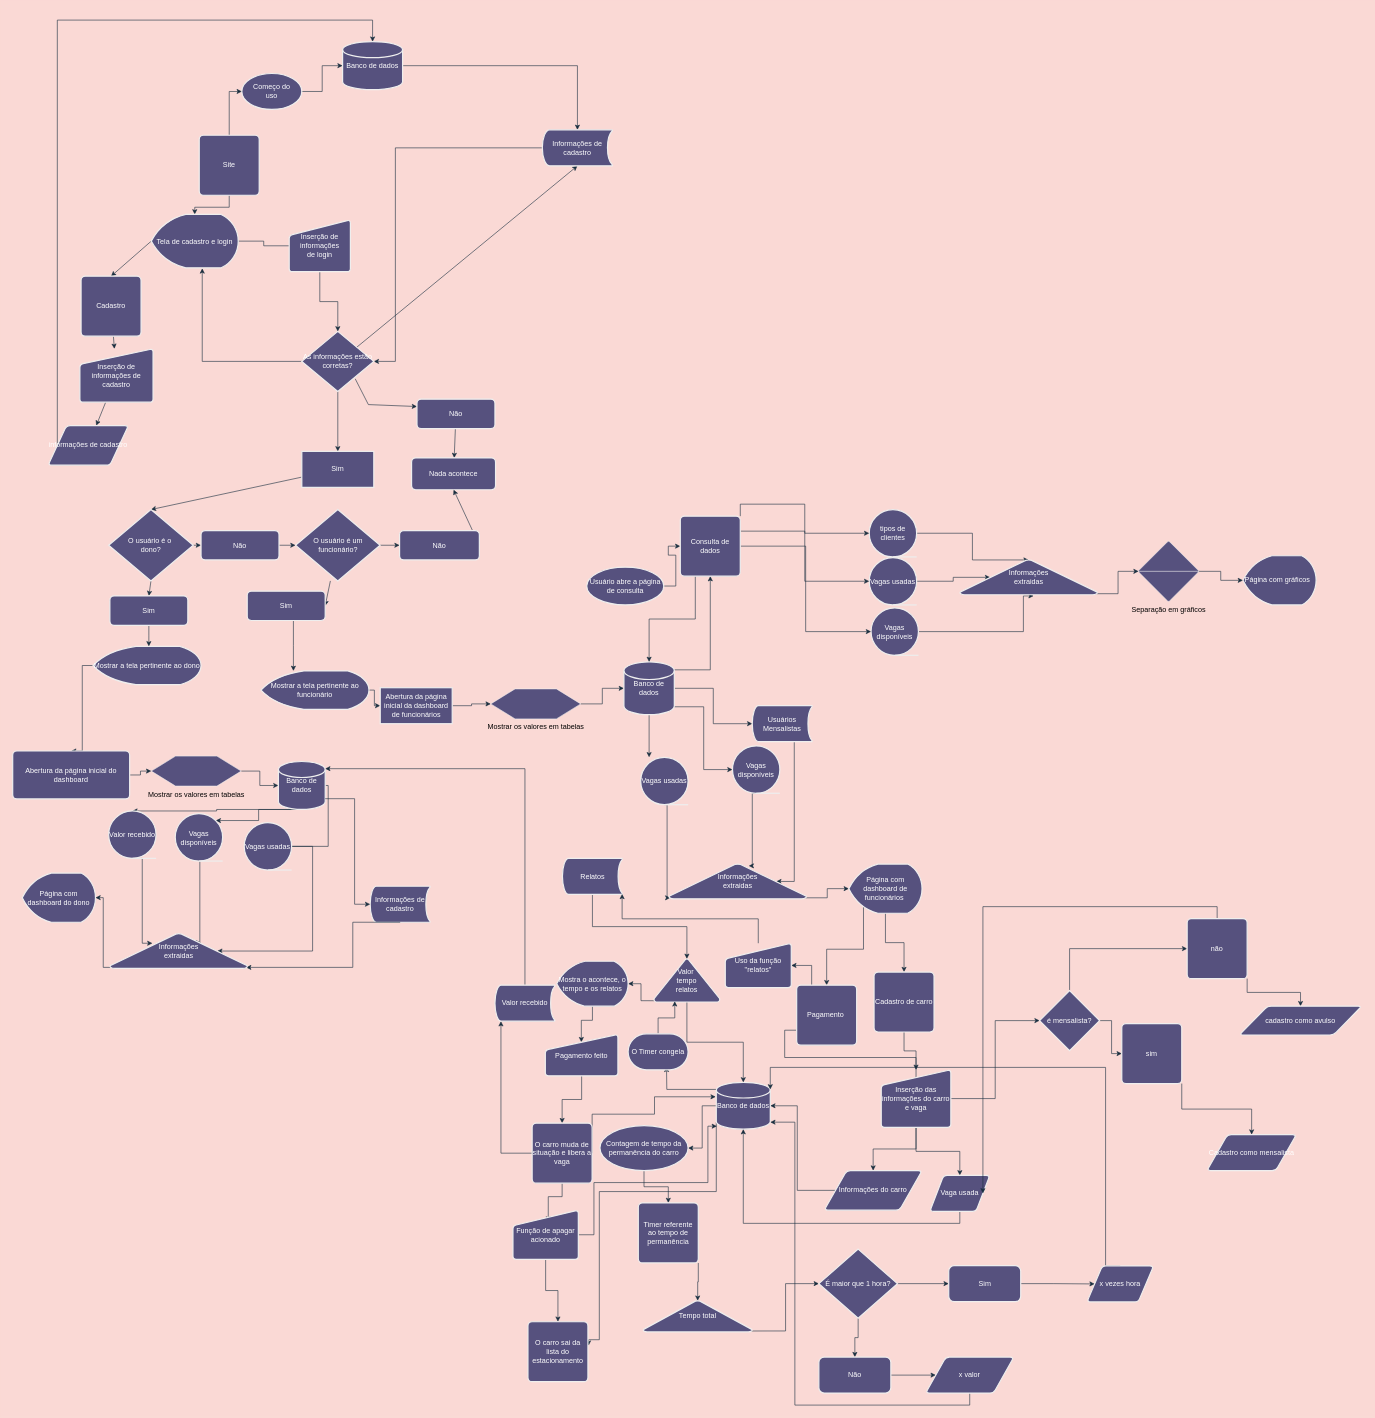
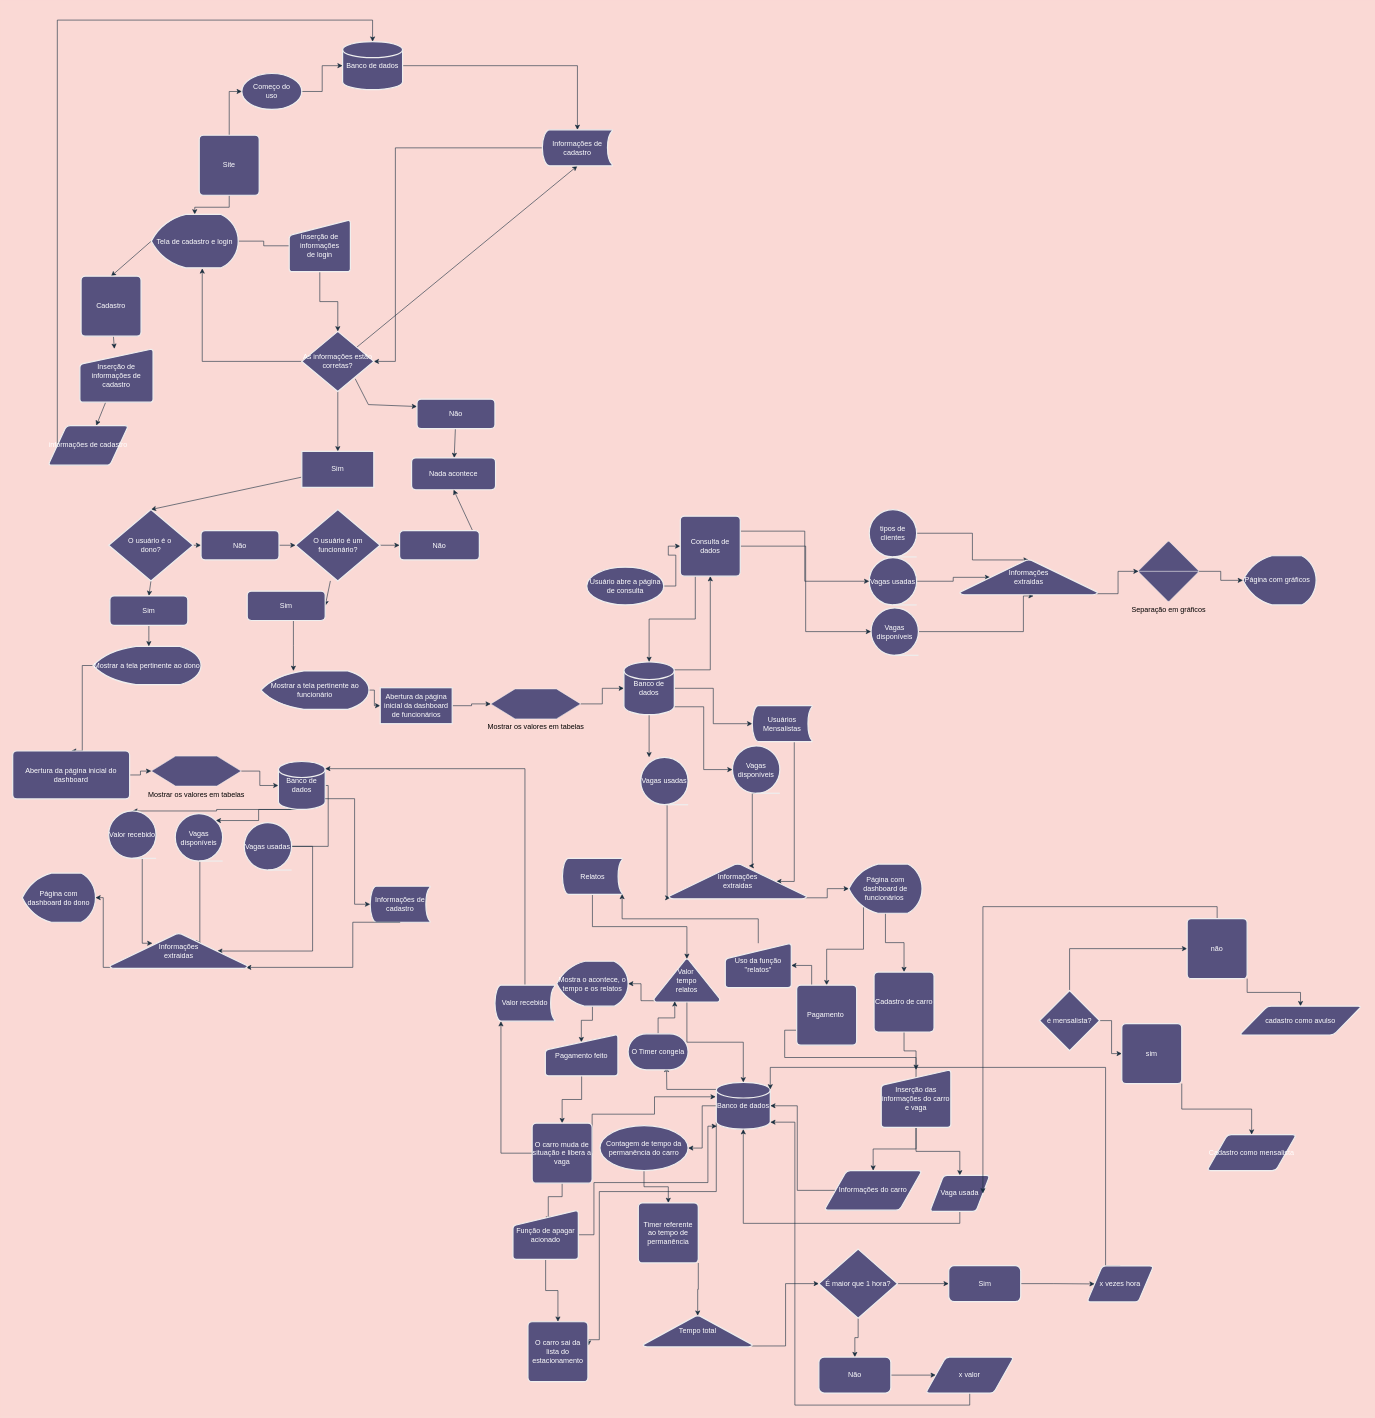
edge "Consulta de dados" -> "tipos de clientes": removed
edge "Inserção das informações do carro e vaga" -> "é mensalista?": removed
node "Tempo total": moved (698, 1317) -> (698, 1332)
